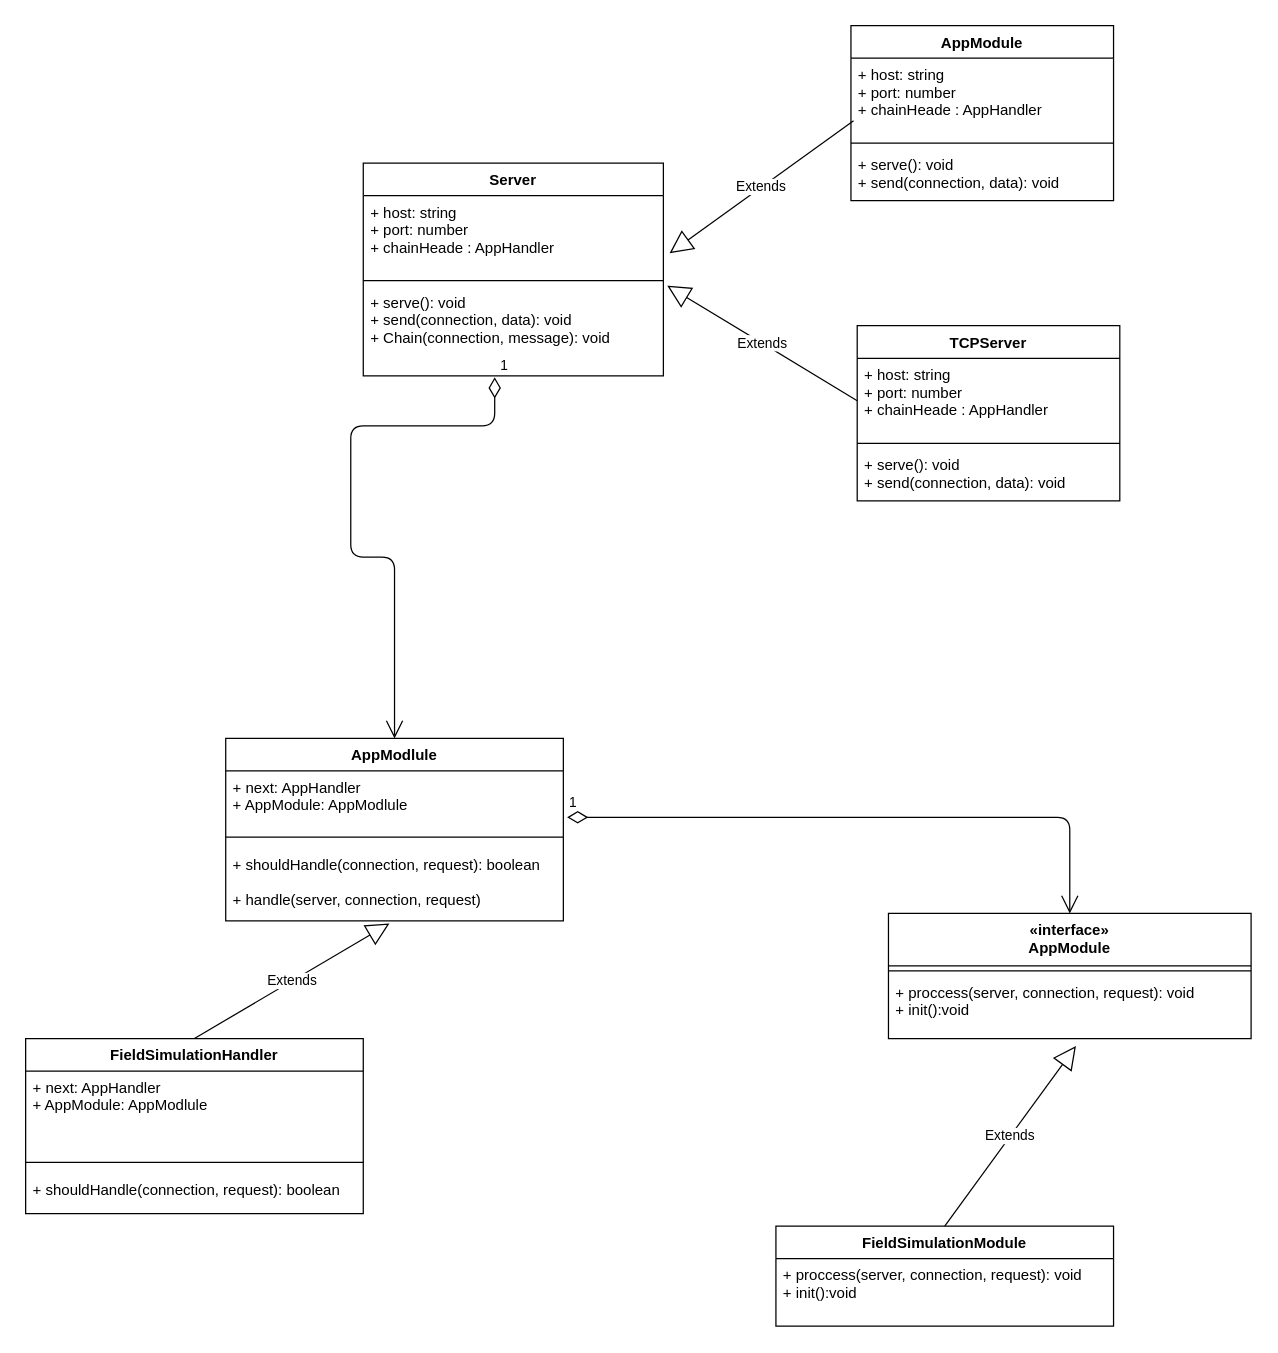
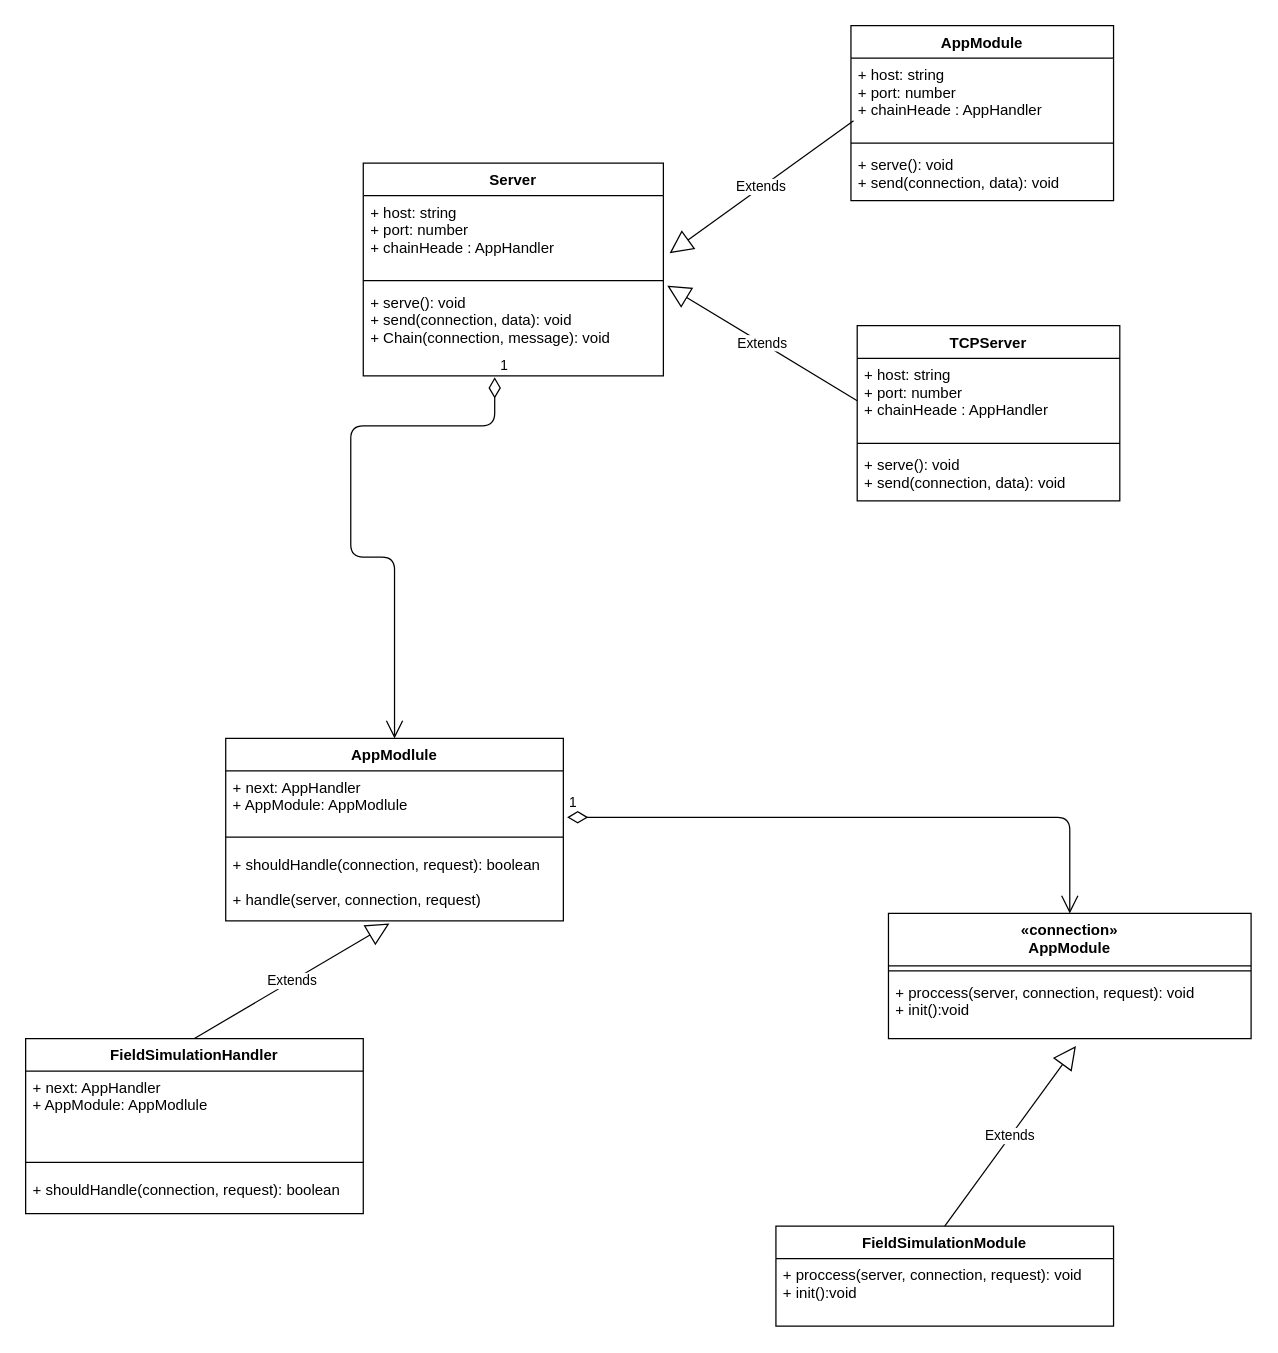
node "«interface» AppModule": label "«interface» AppModule" -> "«connection» AppModule"
